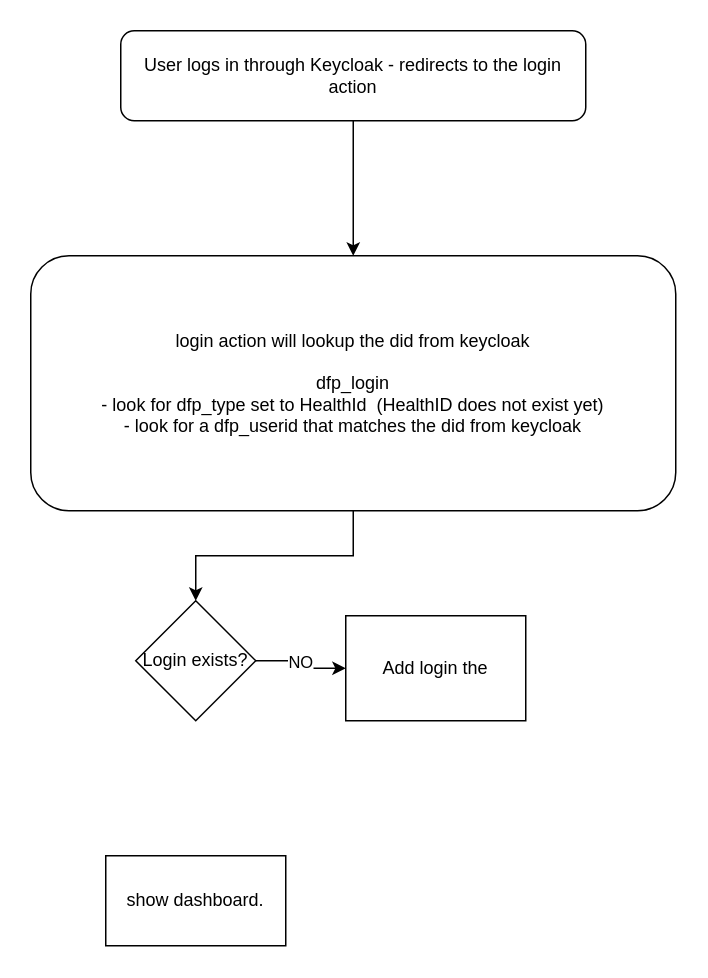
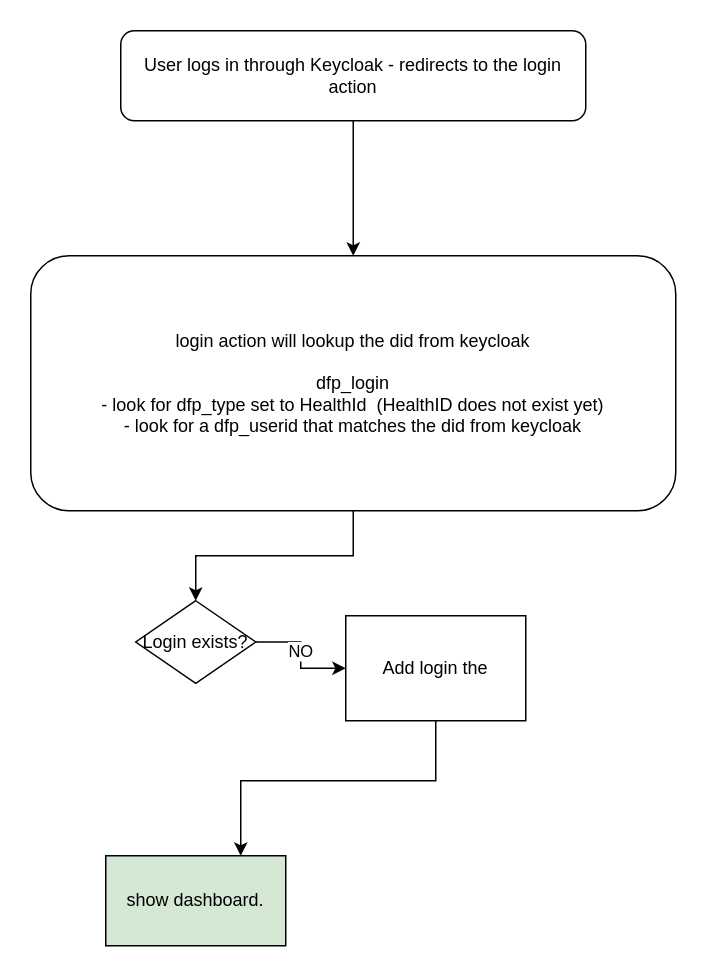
node "Login exists?": size 120x120 -> 120x83
edge "Add login the" -> "show dashboard.": added
node "show dashboard.": fillcolor #ffffff -> #d5e8d4
